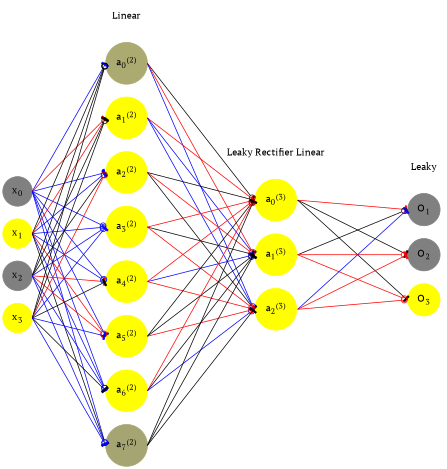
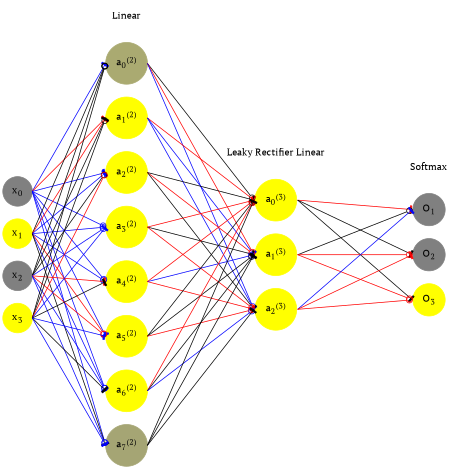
node "Leaky": label "Leaky" -> "Softmax"
